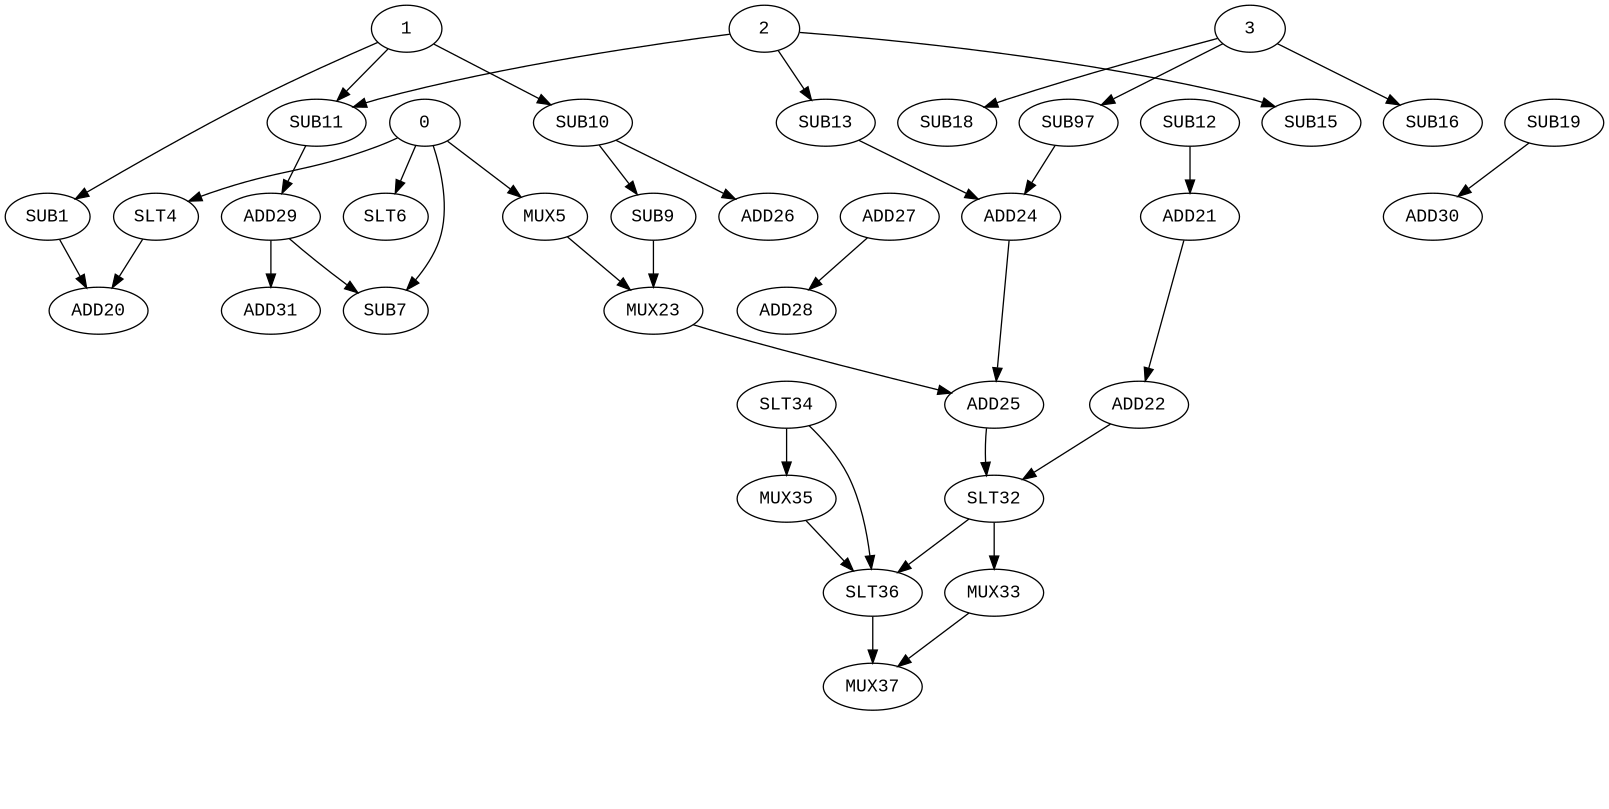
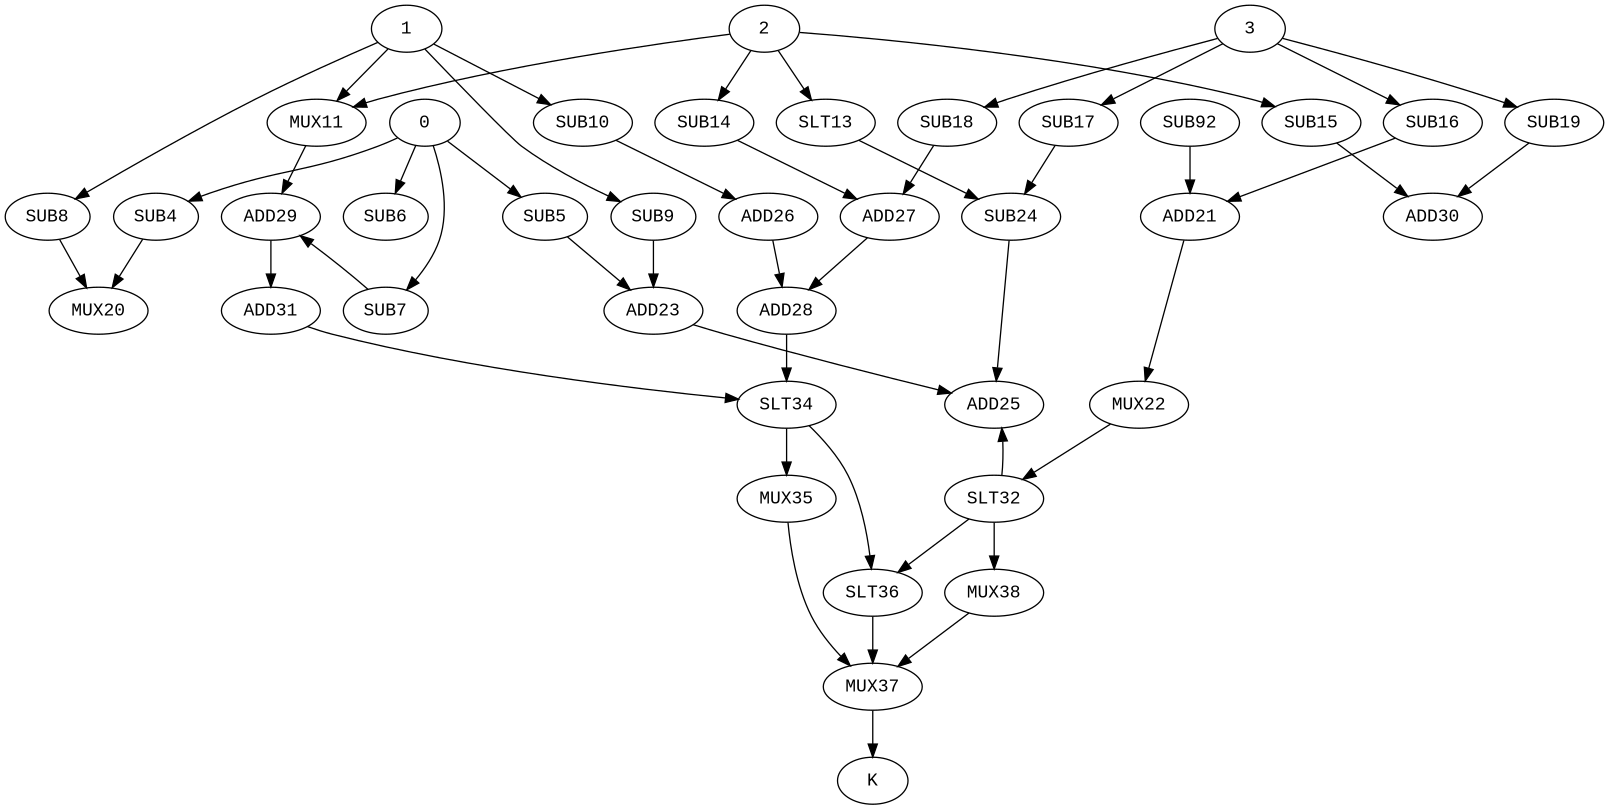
edge "3" -> "SUB19": added
node "SUB11": label "SUB11" -> "MUX11"
node "SUB14": added
node "SUB13": label "SUB13" -> "SLT13"
node "SUB97": label "SUB97" -> "SUB17"
node "SUB12": label "SUB12" -> "SUB92"
edge "SUB18" -> "ADD27": added
edge "SUB10" -> "SUB9": now "1" -> "SUB9"
edge "SUB15" -> "ADD30": added
edge "SUB16" -> "ADD21": added
node "SUB1": label "SUB1" -> "SUB8"
node "SLT4": label "SLT4" -> "SUB4"
node "SLT6": label "SLT6" -> "SUB6"
node "MUX5": label "MUX5" -> "SUB5"
node "ADD24": label "ADD24" -> "SUB24"
edge "ADD26" -> "ADD28": added
edge "ADD29" -> "SUB7": reversed
node "ADD20": label "ADD20" -> "MUX20"
node "MUX23": label "MUX23" -> "ADD23"
edge "ADD28" -> "SLT34": added
edge "ADD31" -> "SLT34": added
node "ADD22": label "ADD22" -> "MUX22"
edge "ADD25" -> "SLT32": reversed
edge "MUX35" -> "SLT36": now "MUX35" -> "MUX37"
node "MUX33": label "MUX33" -> "MUX38"
node "K": added
